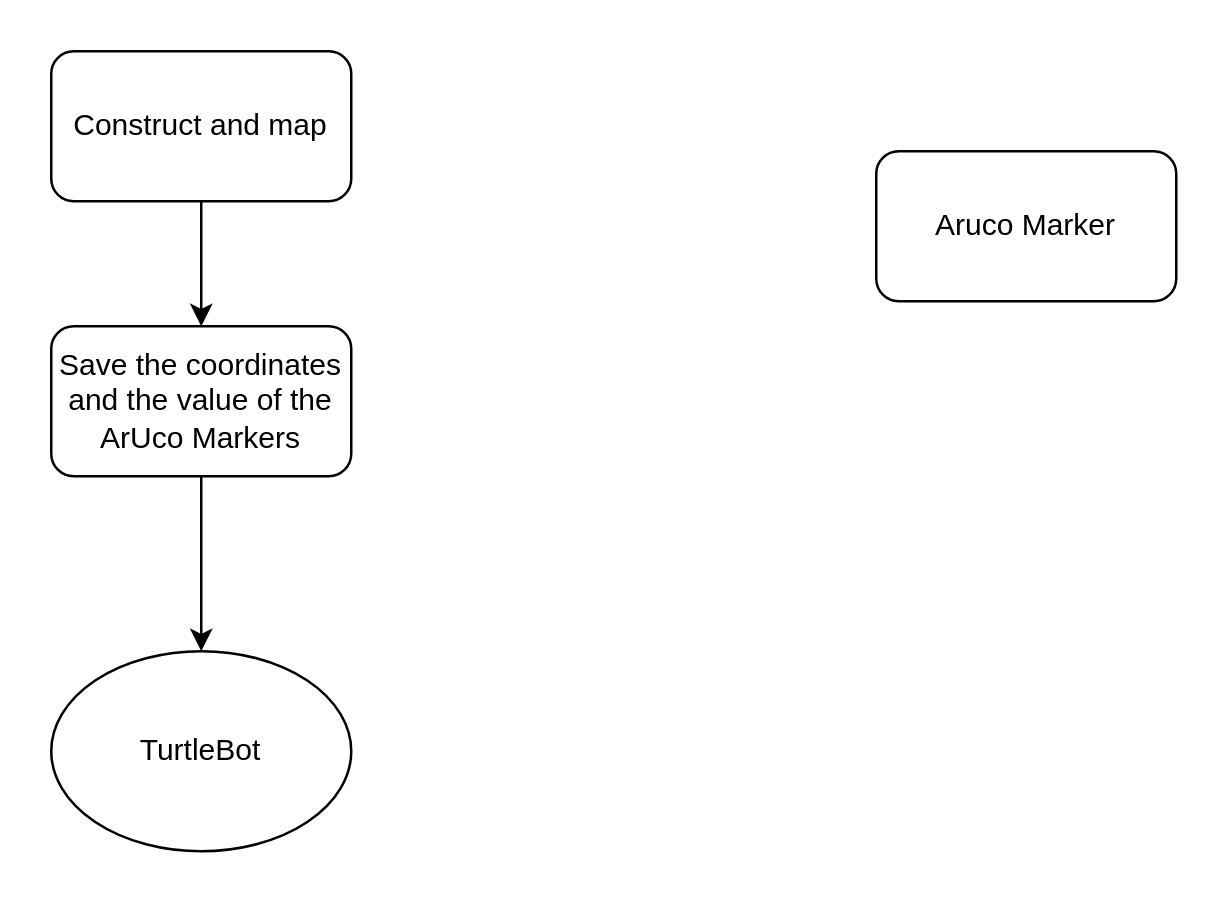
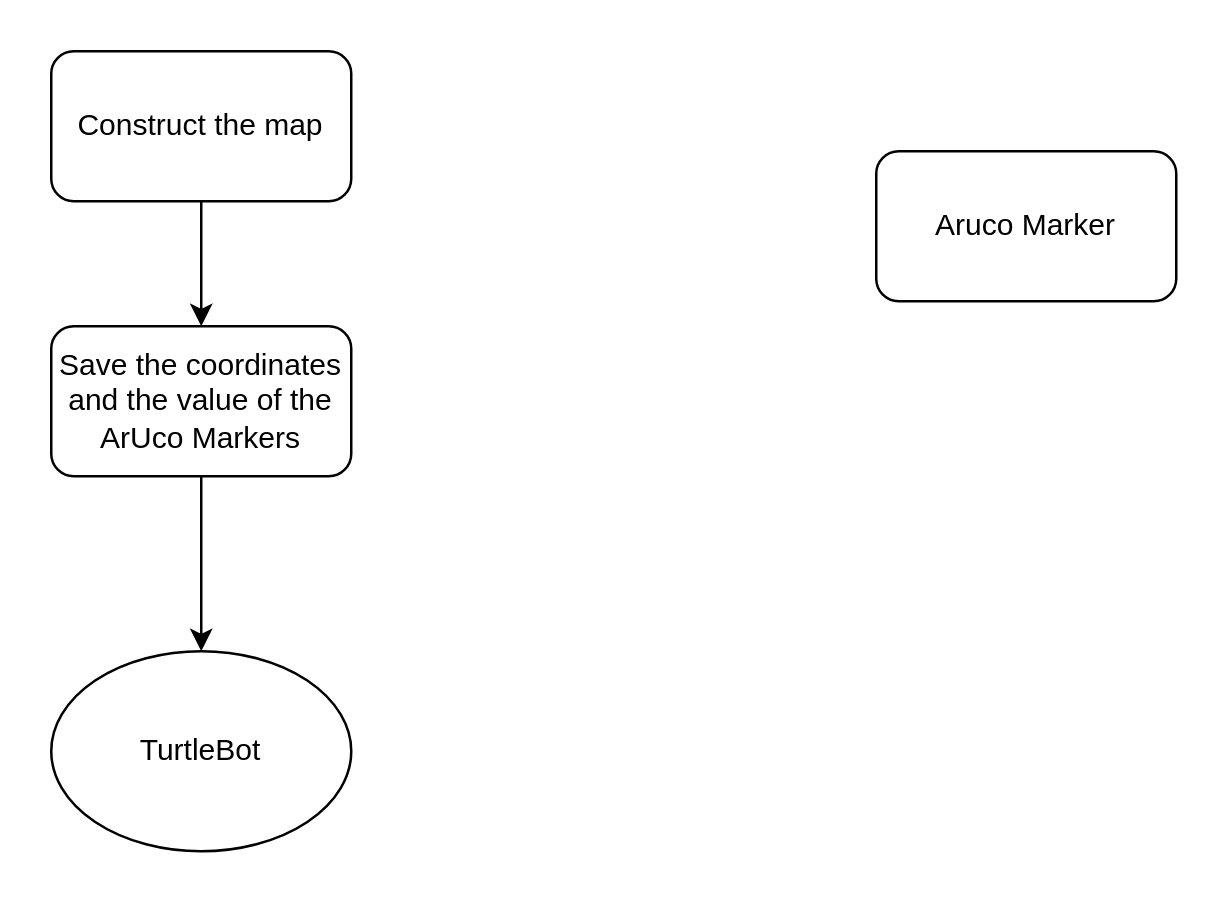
node "Construct and map": label "Construct and map" -> "Construct the map"
